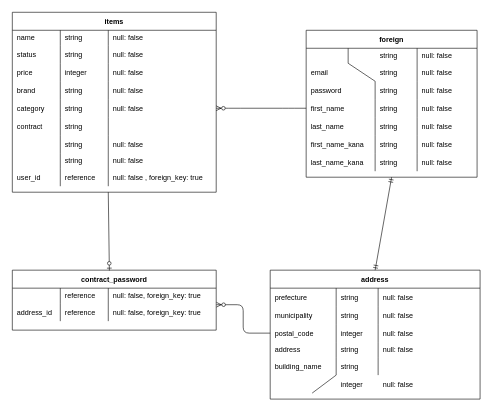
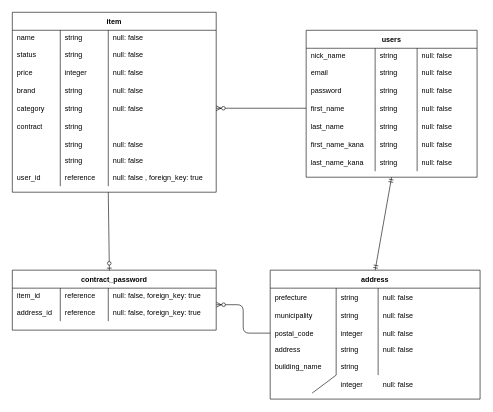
node "items": label "items" -> "item"
node "foreign": label "foreign" -> "users"
node "nick_name": added
node "item_id": added
